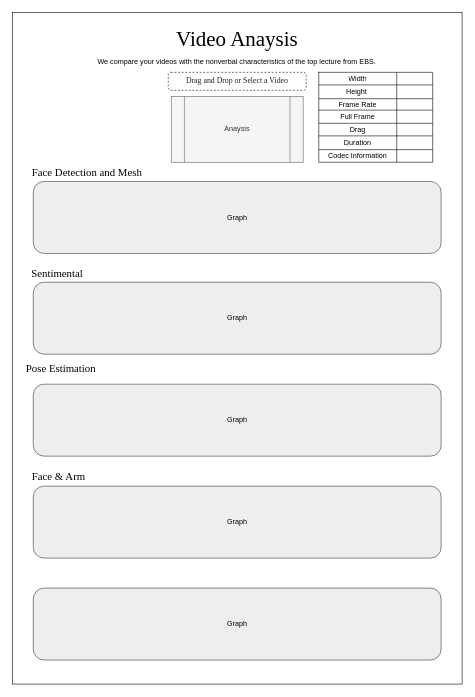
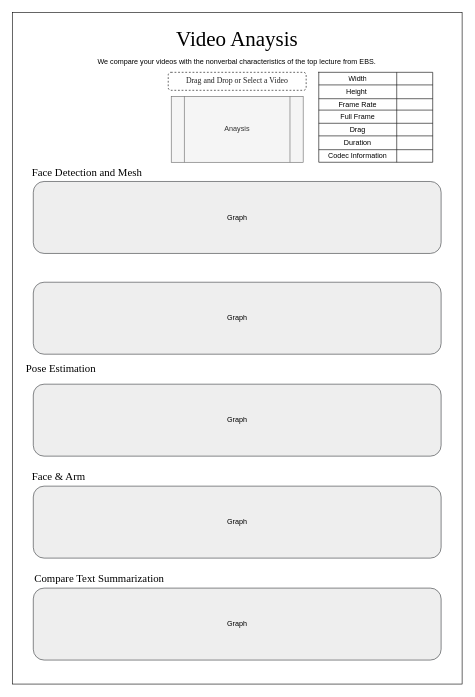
node "Sentimental": removed
node "Compare Text Summarization": added
